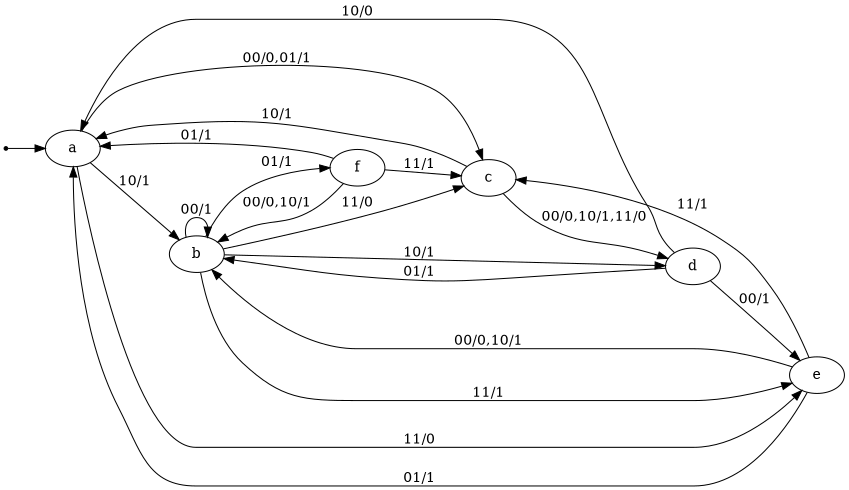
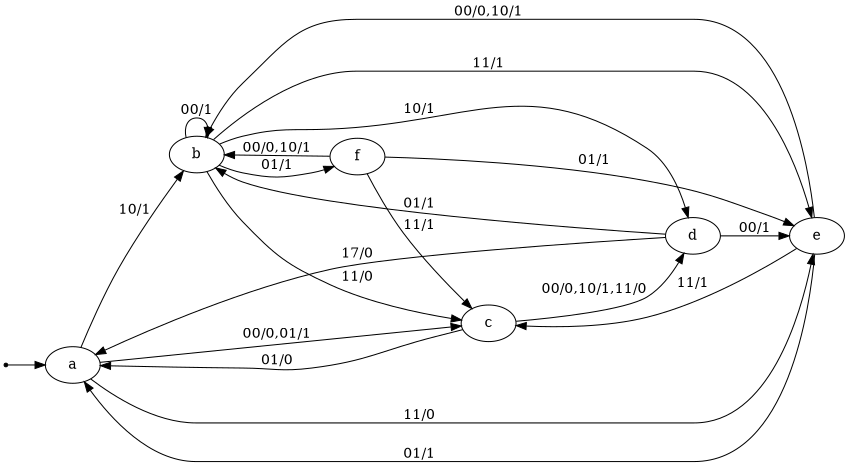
edge "d" -> "a": label "10/0" -> "17/0"
edge "c" -> "a": label "10/1" -> "01/0"
edge "f" -> "a": now "f" -> "e"
